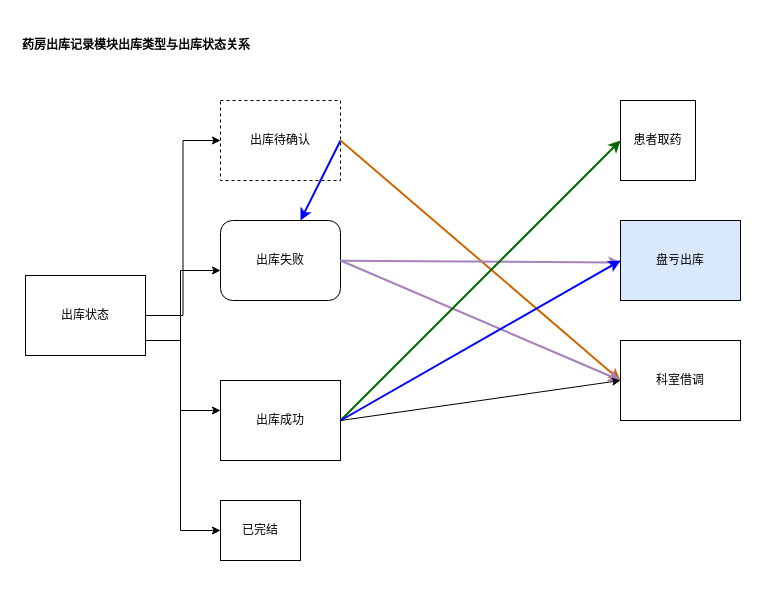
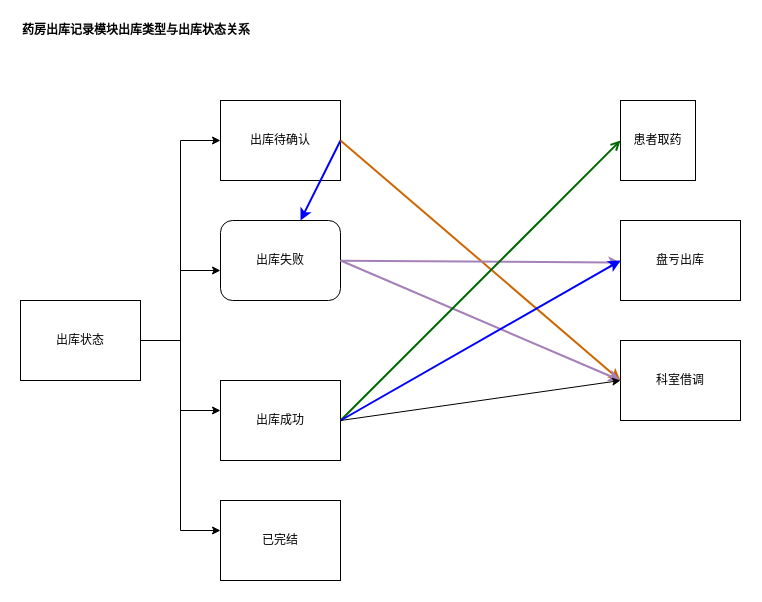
node "药房出库记录模块出库类型与出库状态关系": moved (141, 46) -> (141, 31)
node "出库待确认": style dashed -> solid
edge "出库成功" -> "患者取药": arrowhead classic -> open
node "盘亏出库": fillcolor #dae8fc -> #ffffff
node "出库状态": moved (86, 316) -> (81, 341)
node "已完结": size 80x60 -> 120x80
